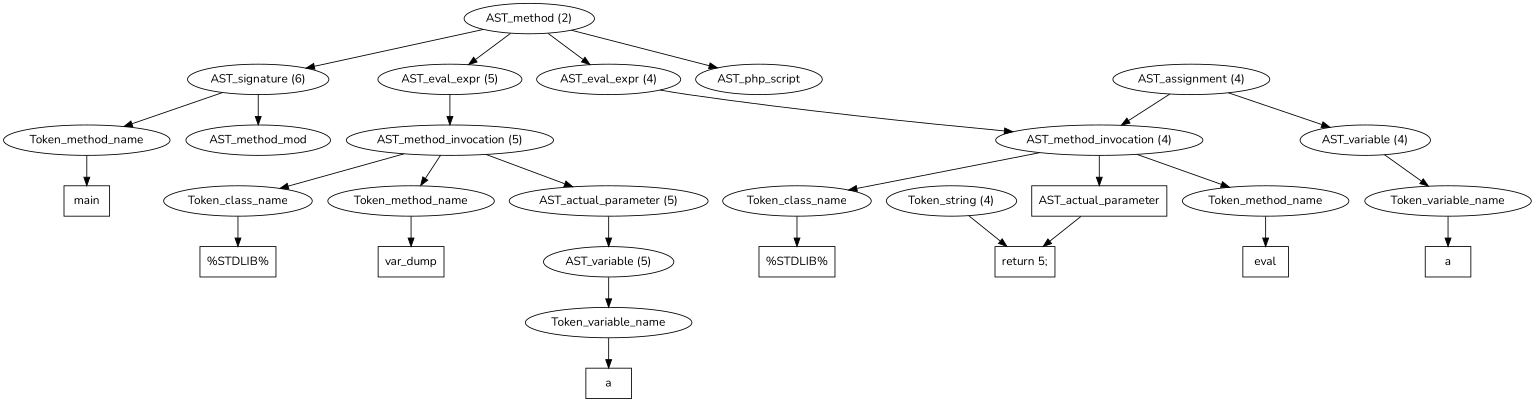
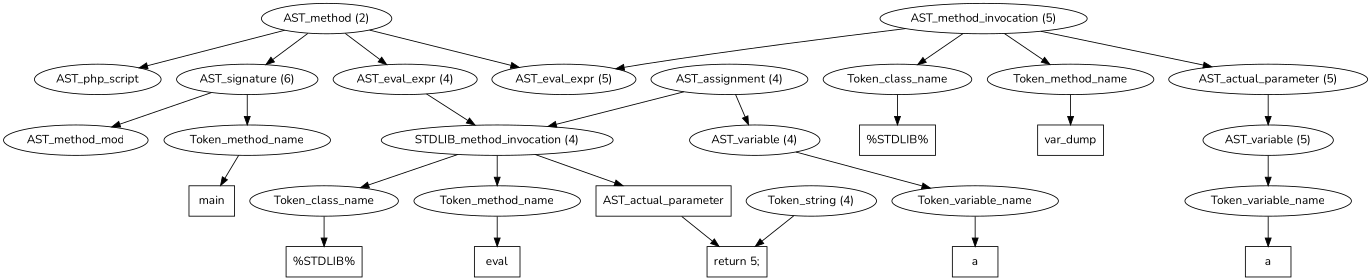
edge "AST_eval_expr (5)" -> "AST_method_invocation (5)": reversed
node "AST_method_invocation (4)": label "AST_method_invocation (4)" -> "STDLIB_method_invocation (4)"
